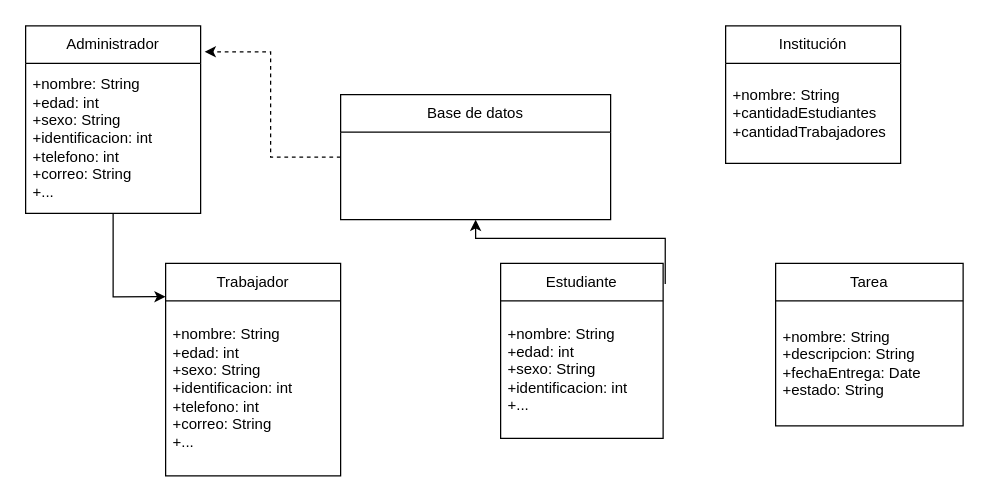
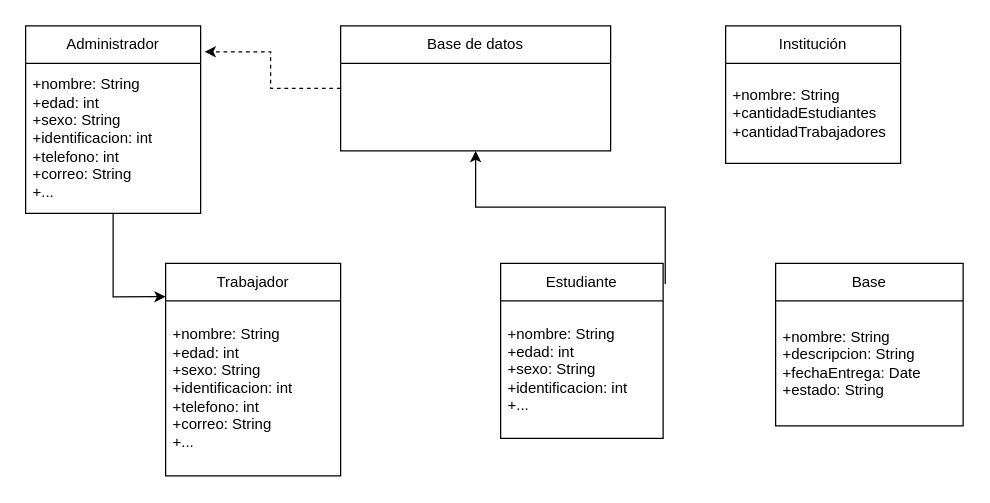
node "Base de datos": moved (476, 157) -> (476, 88)
node "Tarea": label "Tarea" -> "Base"
